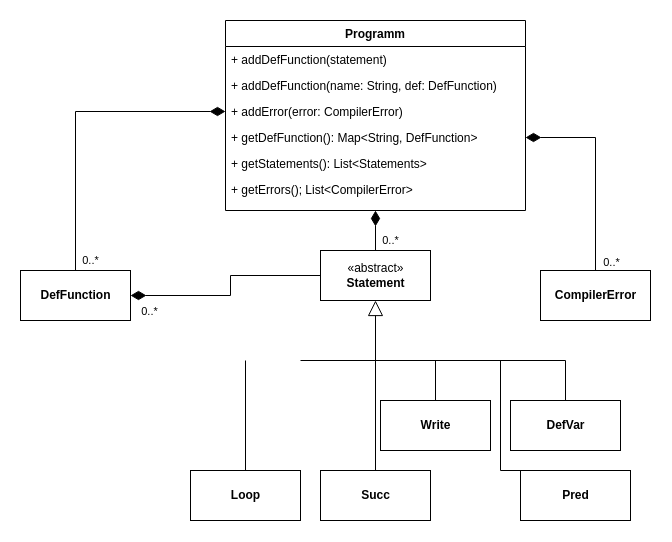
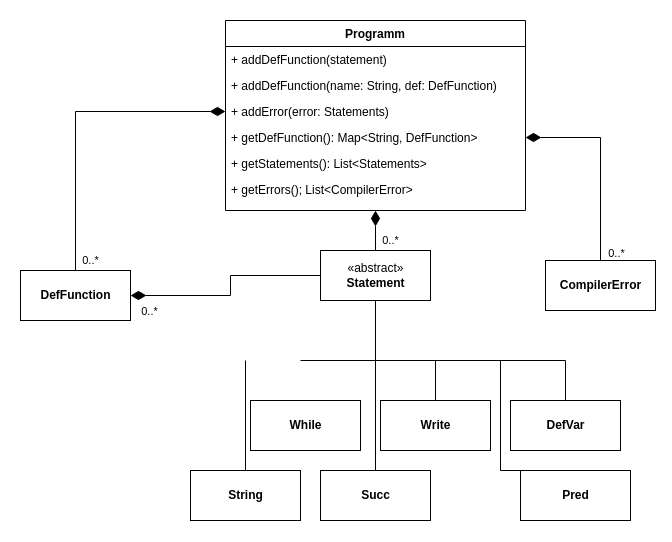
node "+ addError(error: CompilerError)": label "+ addError(error: CompilerError)" -> "+ addError(error: Statements)"
node "CompilerError": moved (596, 296) -> (601, 286)
edge "Succ" -> "«abstract» Statement": arrowhead block -> none
node "While": added
node "Loop": label "Loop" -> "String"
